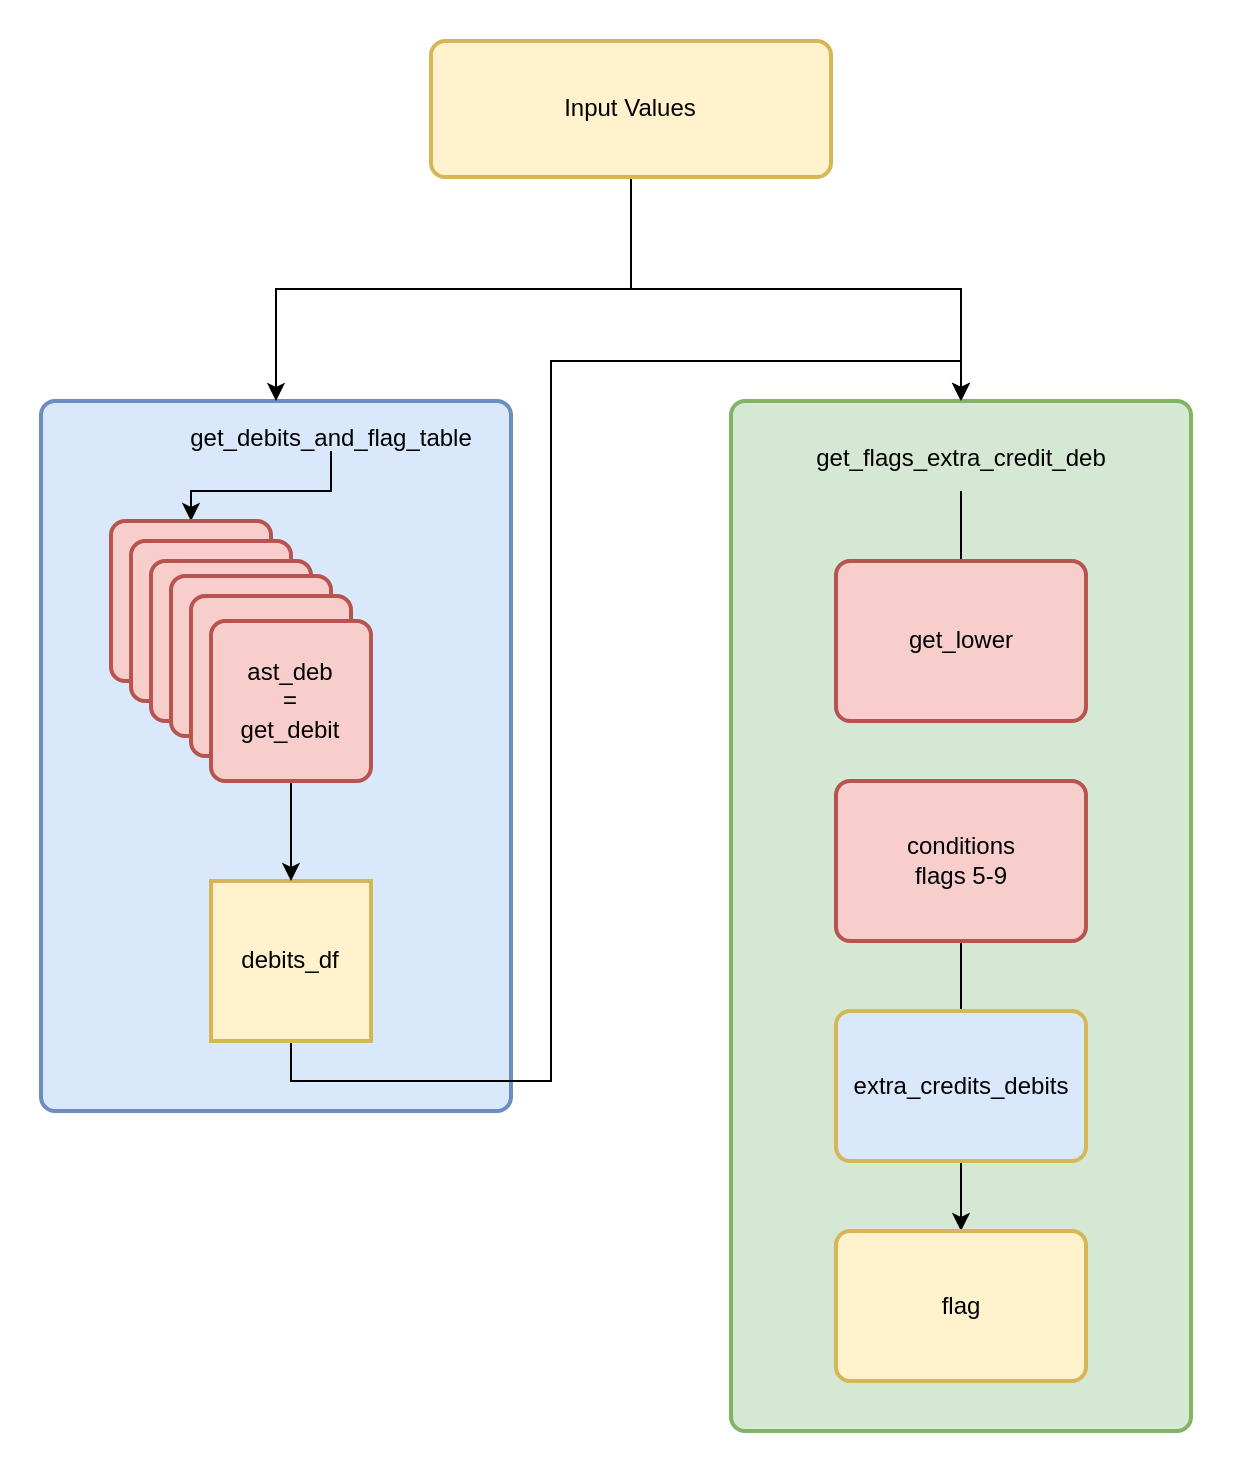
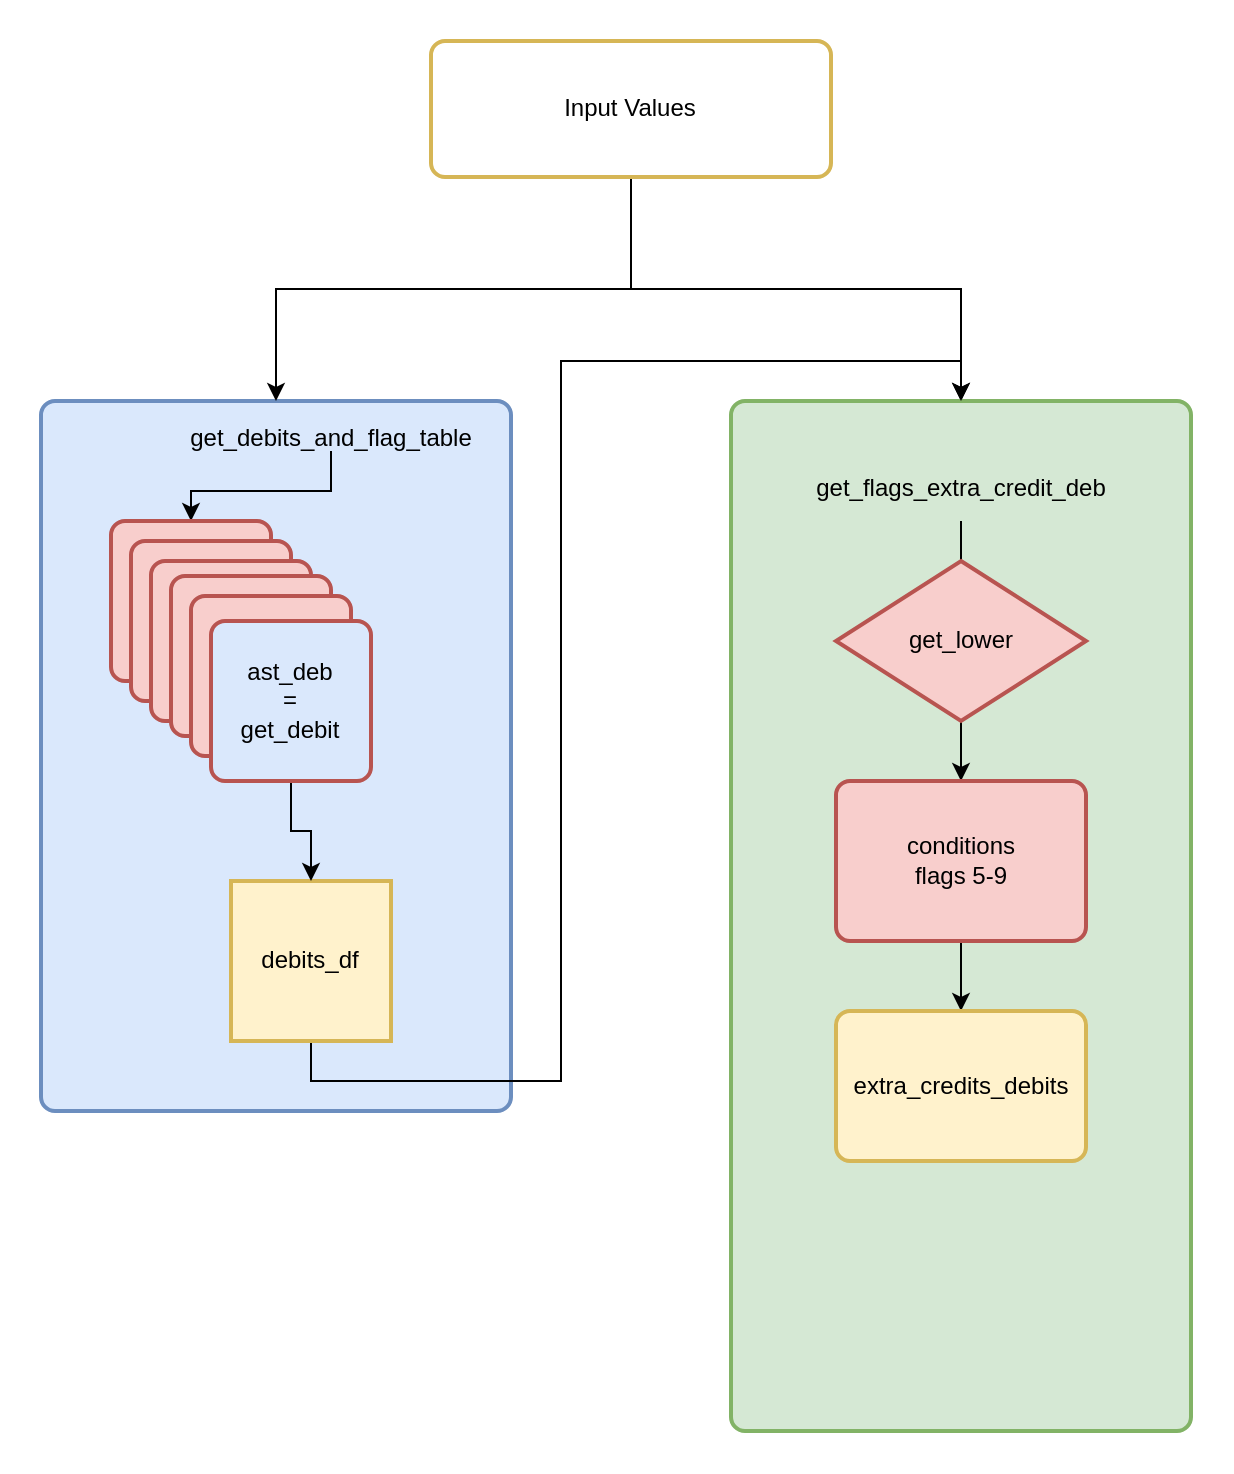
node "Input Values": fillcolor #fff2cc -> #ffffff
node "get_flags_extra_credit_deb": moved (961, 461) -> (961, 491)
node "get_lower": shape rounded rectangle -> diamond
node "ast_deb = get_debit": fillcolor #f8cecc -> #dae8fc
edge "get_lower" -> "conditions flags 5-9": added
node "debits_df": moved (291, 961) -> (311, 961)
edge "conditions flags 5-9" -- "extra_credits_debits": arrowhead none -> classic
node "extra_credits_debits": fillcolor #dae8fc -> #fff2cc
edge "extra_credits_debits" -> "flag": removed
node "flag": removed
